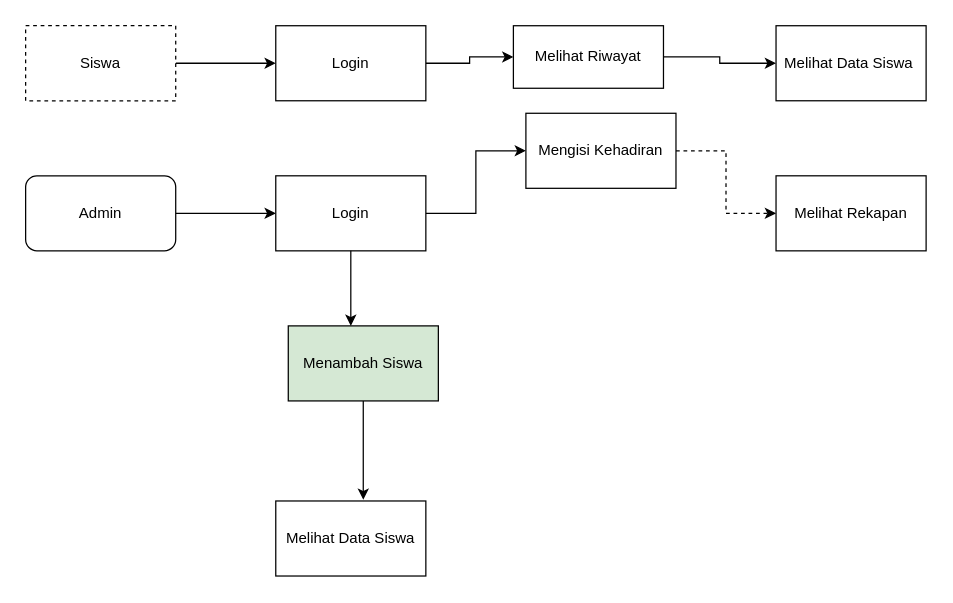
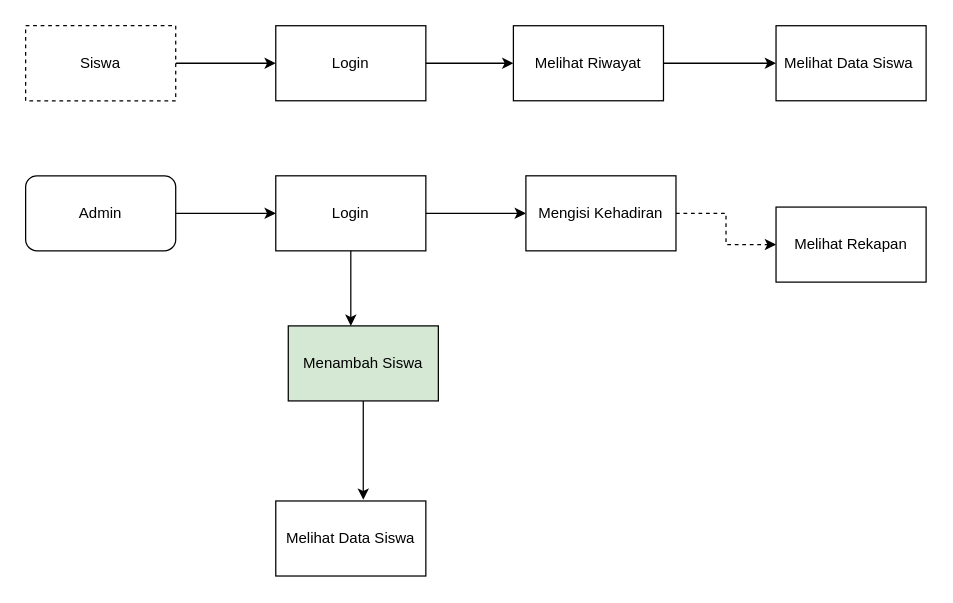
node "Melihat Riwayat": size 150x63 -> 150x75
node "Mengisi Kehadiran": moved (601, 151) -> (601, 213)
node "Melihat Rekapan": moved (851, 213) -> (851, 244)
